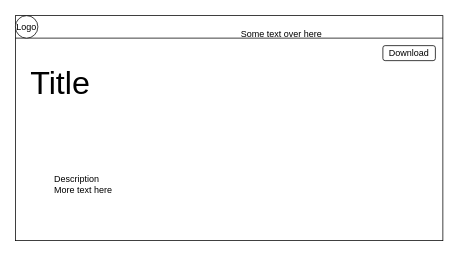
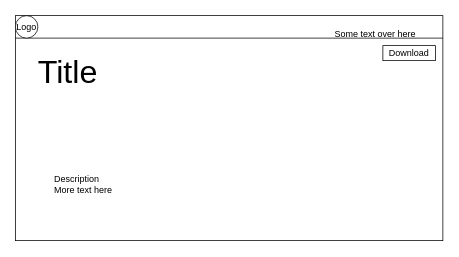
node "Some text over here": moved (282, 34) -> (375, 34)
node "Download": shape rounded rectangle -> rectangle
node "Title": moved (60, 83) -> (68, 72)
